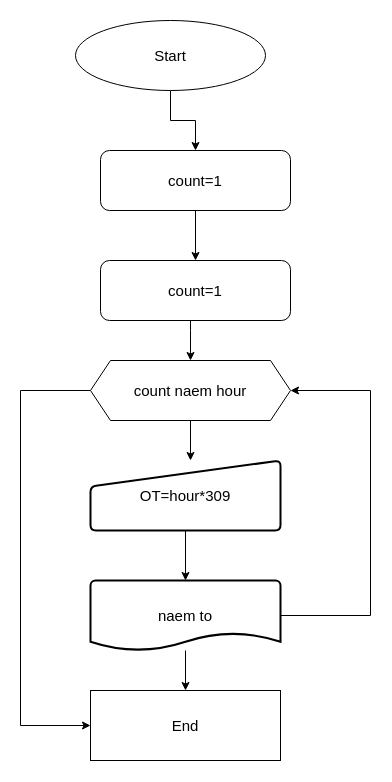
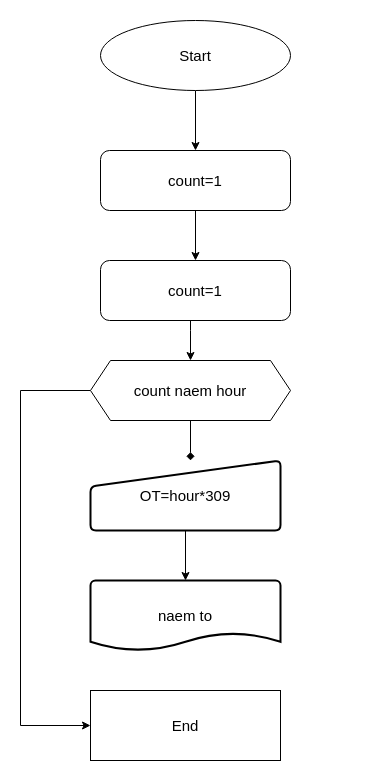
node "Start": moved (171, 56) -> (196, 56)
edge "count naem hour" -> "OT=hour*309": arrowhead classic -> diamond
edge "naem to" -> "count naem hour": removed
edge "naem to" -> "End": removed
